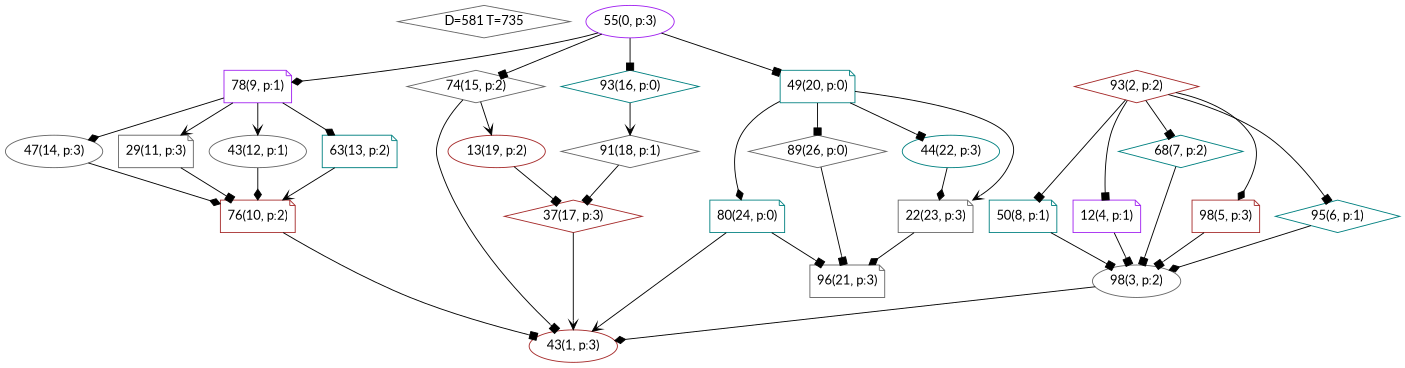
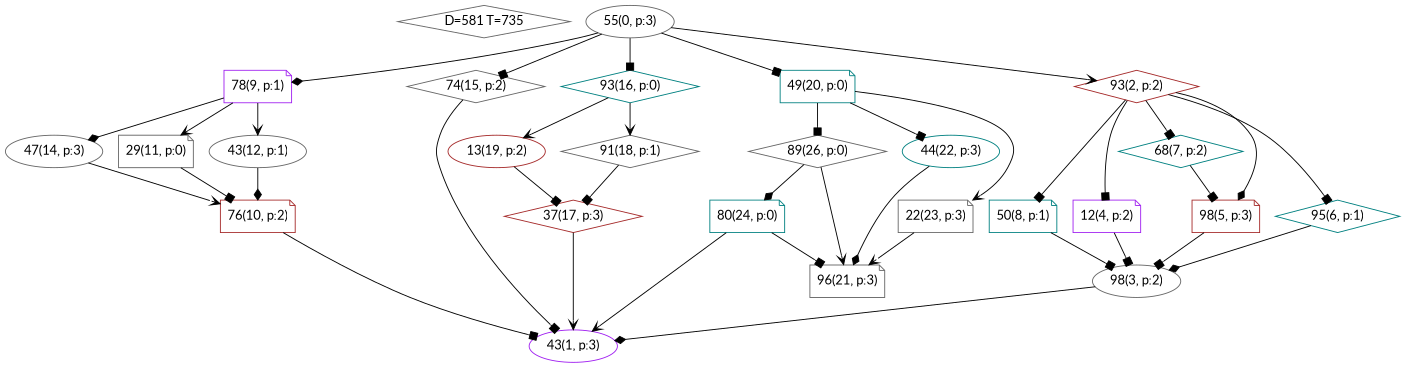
node "55(0, p:3)": color purple -> gray40
edge "55(0, p:3)" -> "93(2, p:2)": added
edge "74(15, p:2)" -> "13(19, p:2)": now "93(16, p:0)" -> "13(19, p:2)"
edge "49(20, p:0)" -> "80(24, p:0)": now "89(26, p:0)" -> "80(24, p:0)"
node "29(11, p:3)": label "29(11, p:3)" -> "29(11, p:0)"
node "63(13, p:2)": removed
edge "44(22, p:3)" -> "22(23, p:3)": now "44(22, p:3)" -> "96(21, p:3)"
edge "47(14, p:3)" -> "76(10, p:2)": arrowhead diamond -> vee
edge "89(26, p:0)" -> "96(21, p:3)": arrowhead box -> vee
edge "68(7, p:2)" -> "98(3, p:2)": now "68(7, p:2)" -> "98(5, p:3)"
node "12(4, p:1)": label "12(4, p:1)" -> "12(4, p:2)"
edge "22(23, p:3)" -> "96(21, p:3)": arrowhead diamond -> vee
node "43(1, p:3)": color brown -> purple
